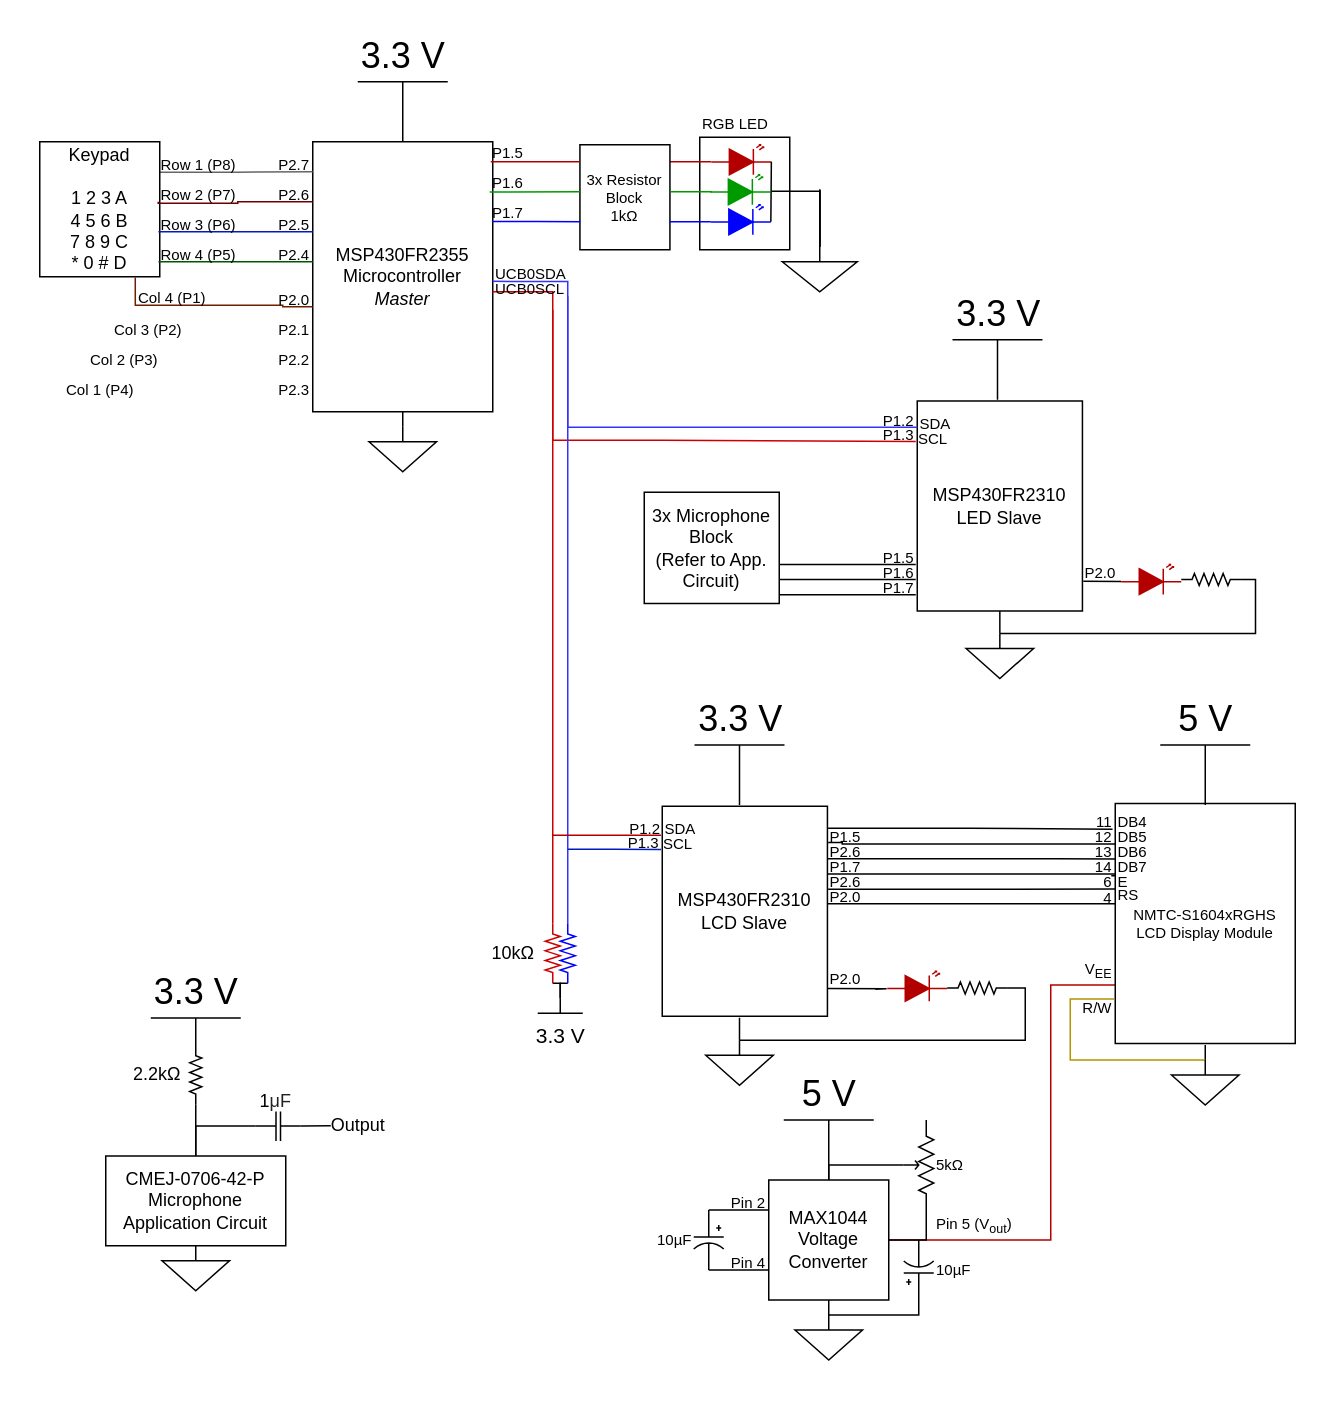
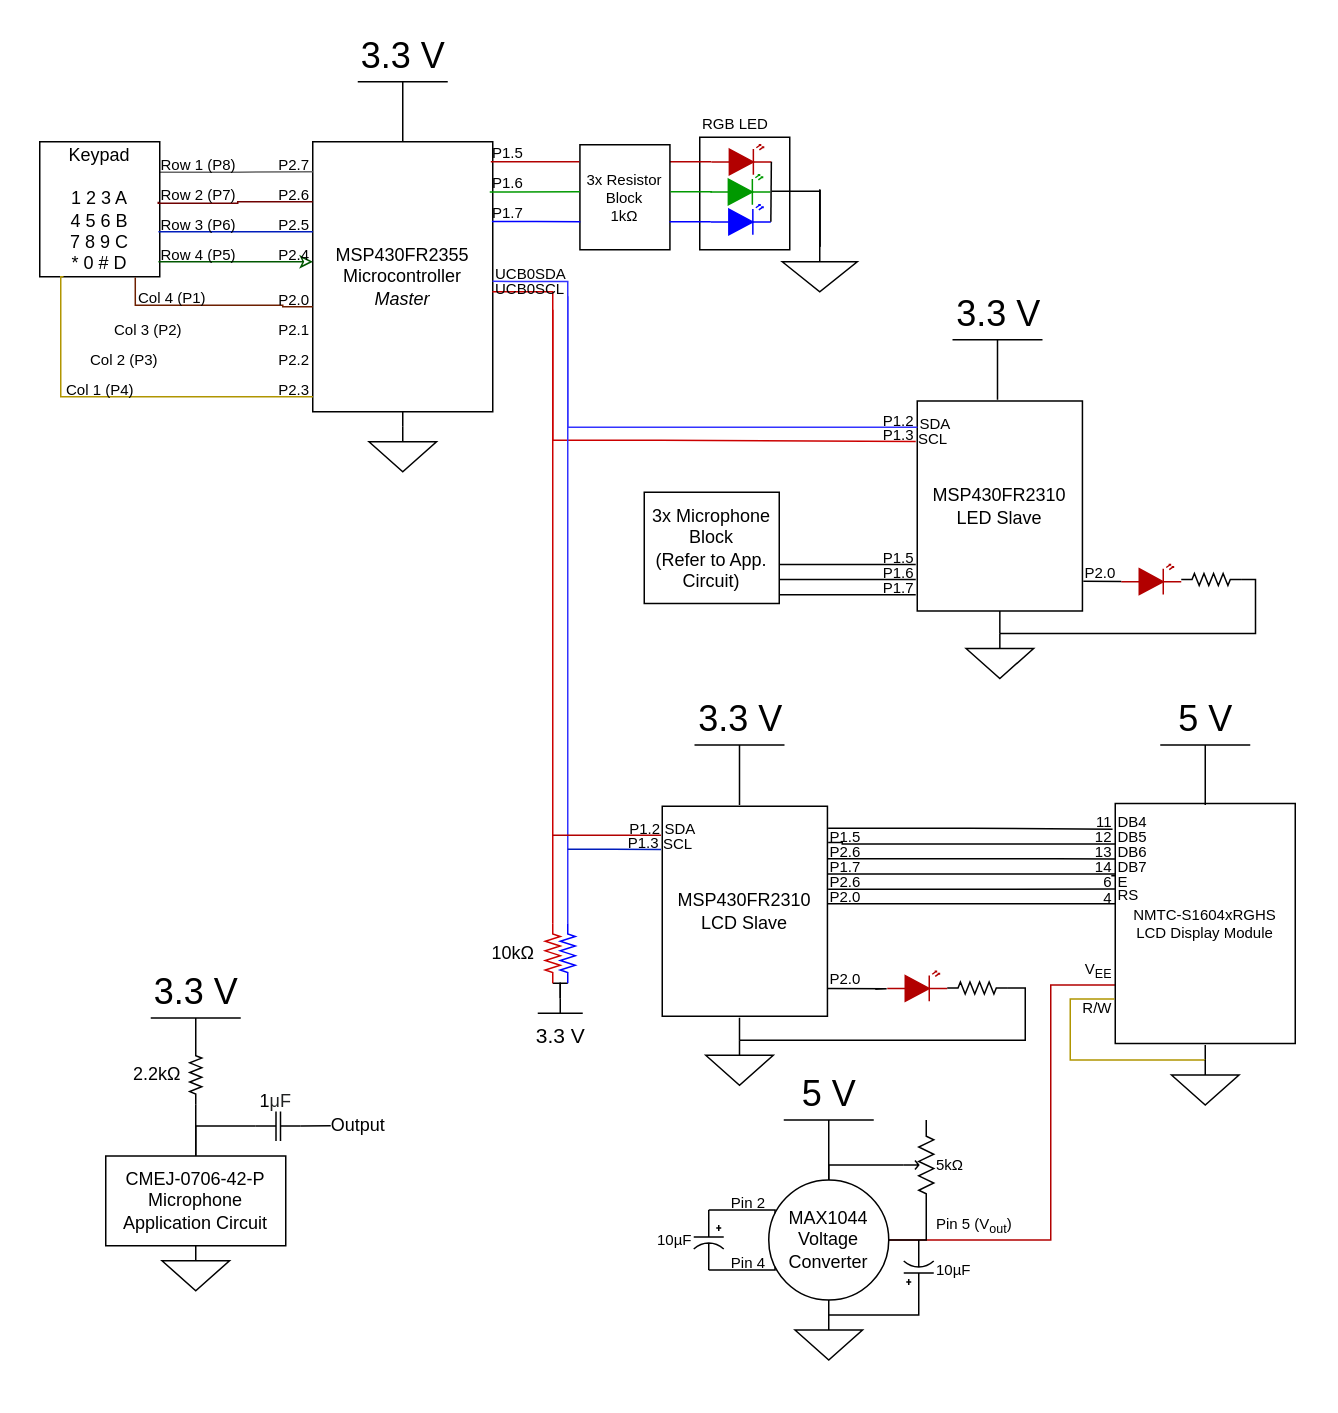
edge "Row 4 (P5)" -- "P2.4": arrowhead none -> classic
edge "Keypad 1 2 3 A 4 5 6 B 7 8 9 C * 0 # D" -- "P2.3": added
node "MAX1044 Voltage Converter": shape rectangle -> ellipse
